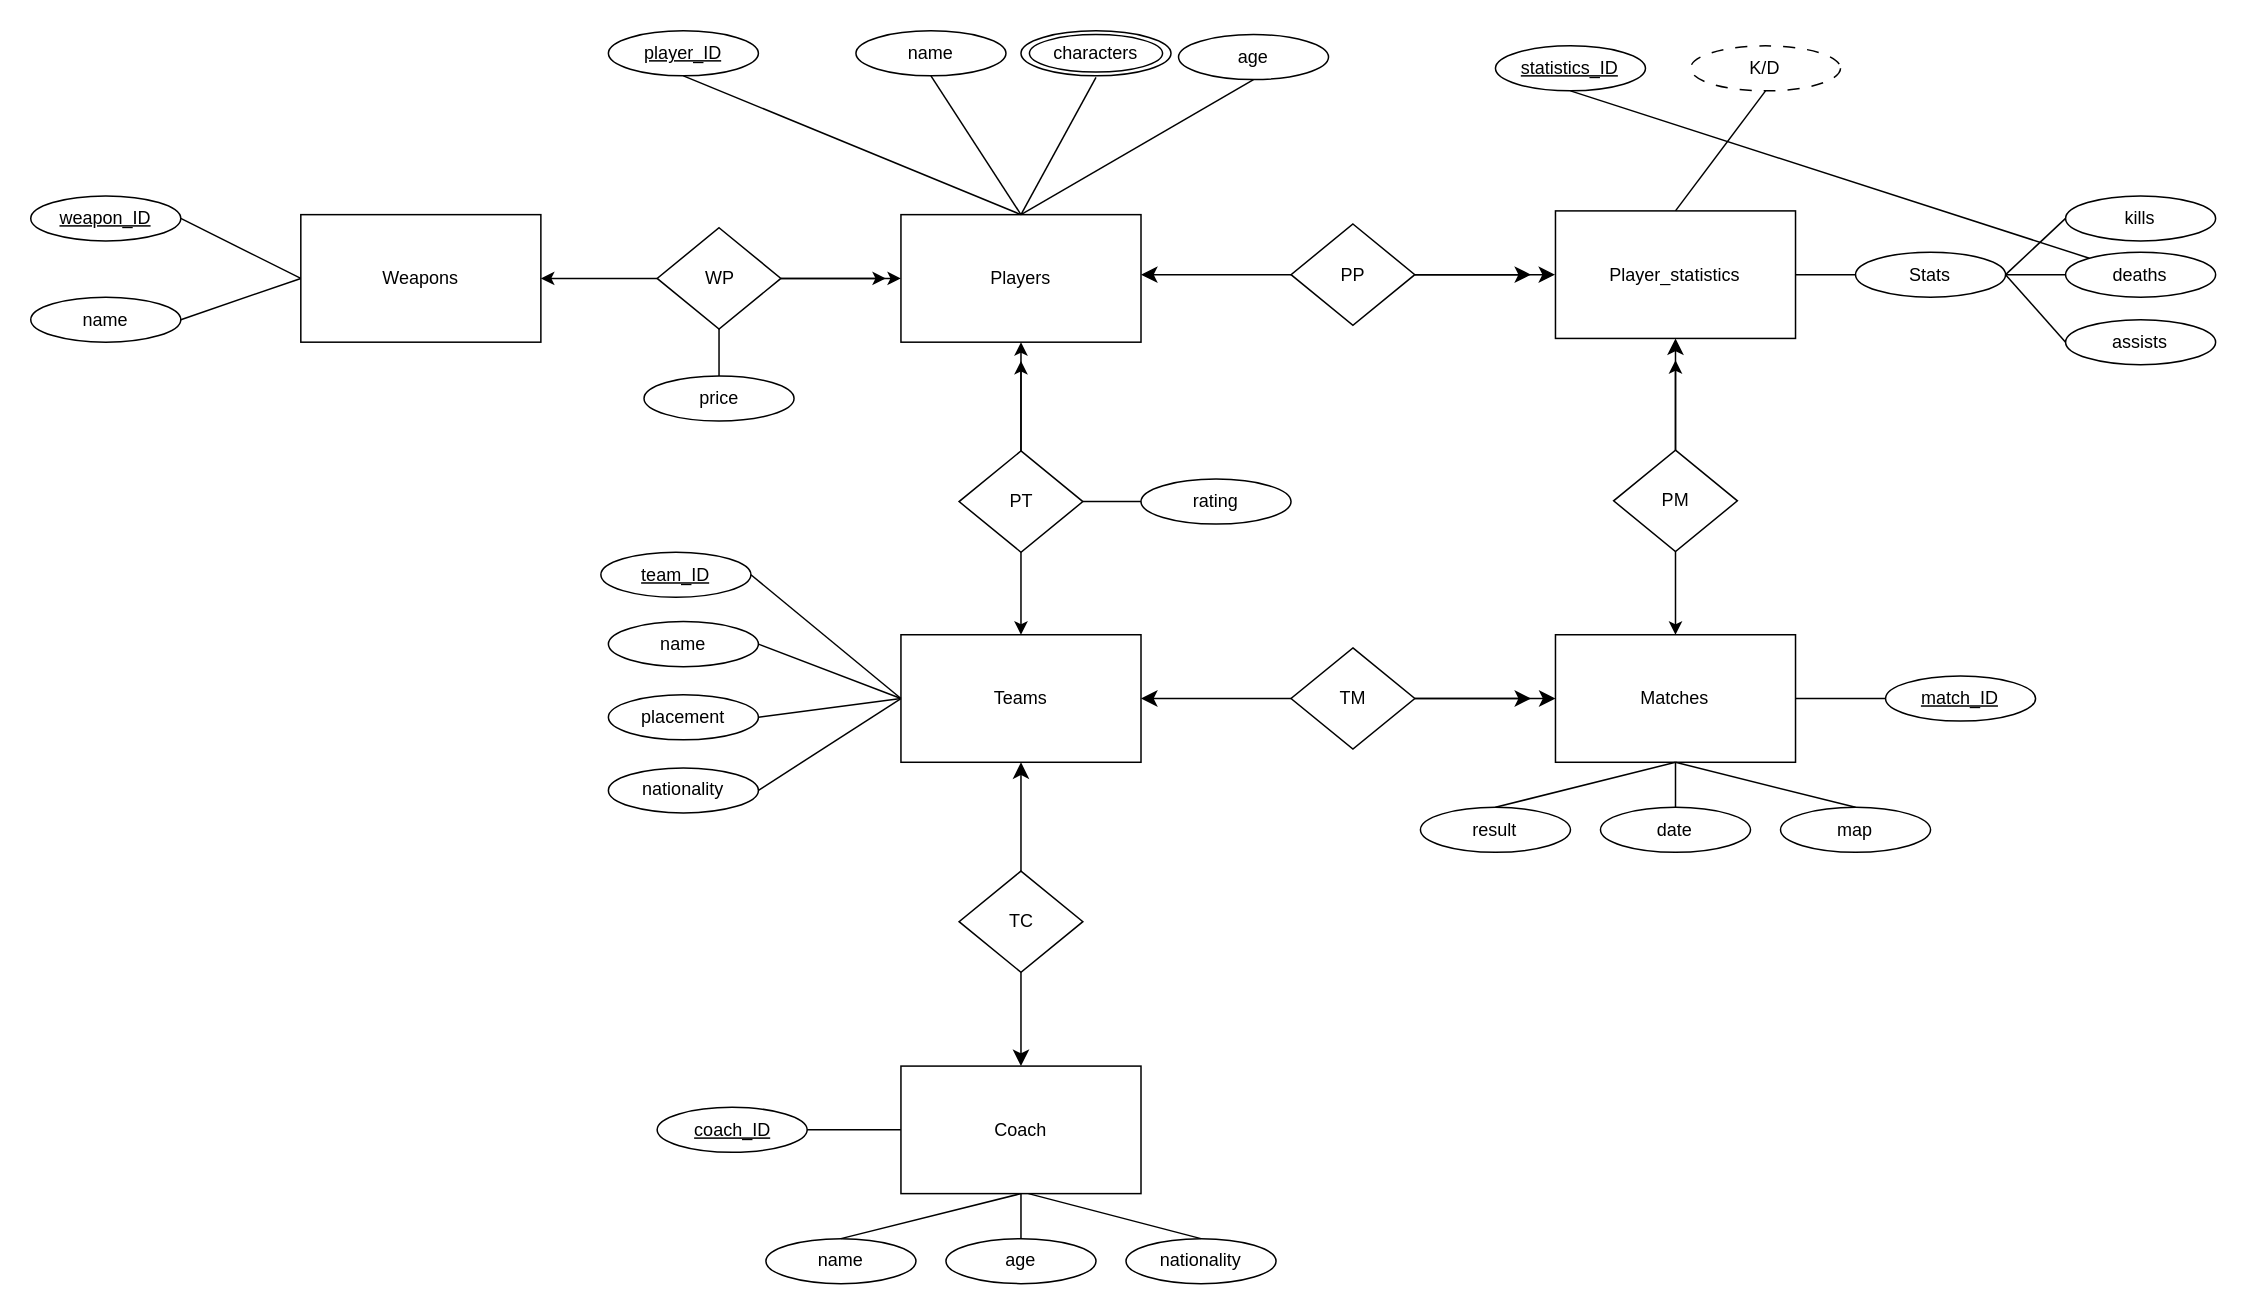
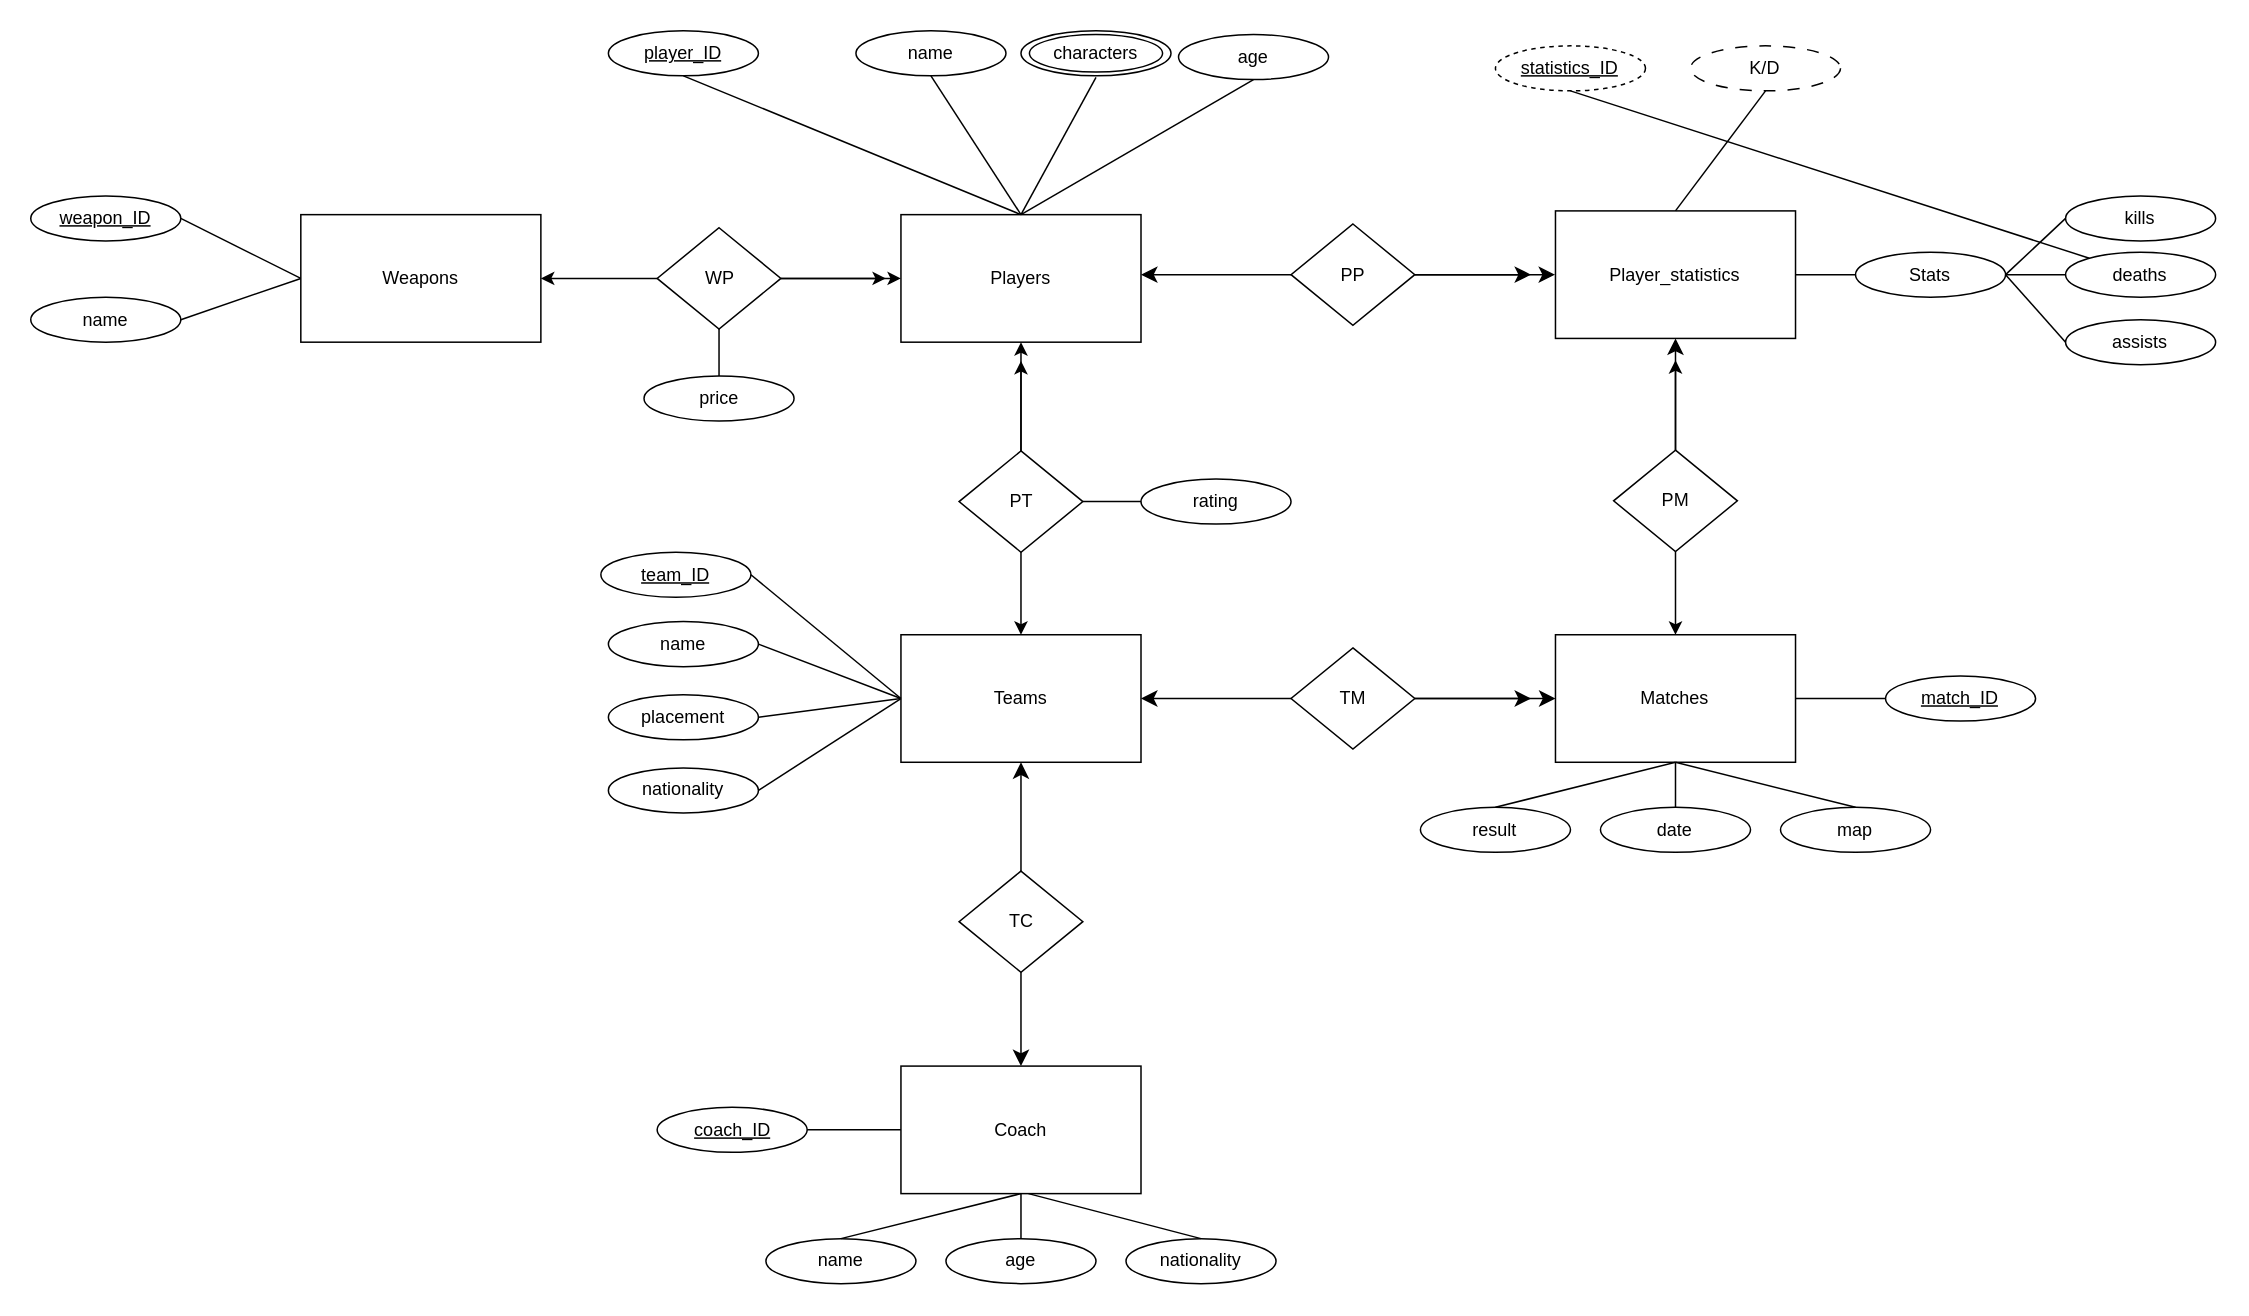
node "statistics_ID": style solid -> dashed
